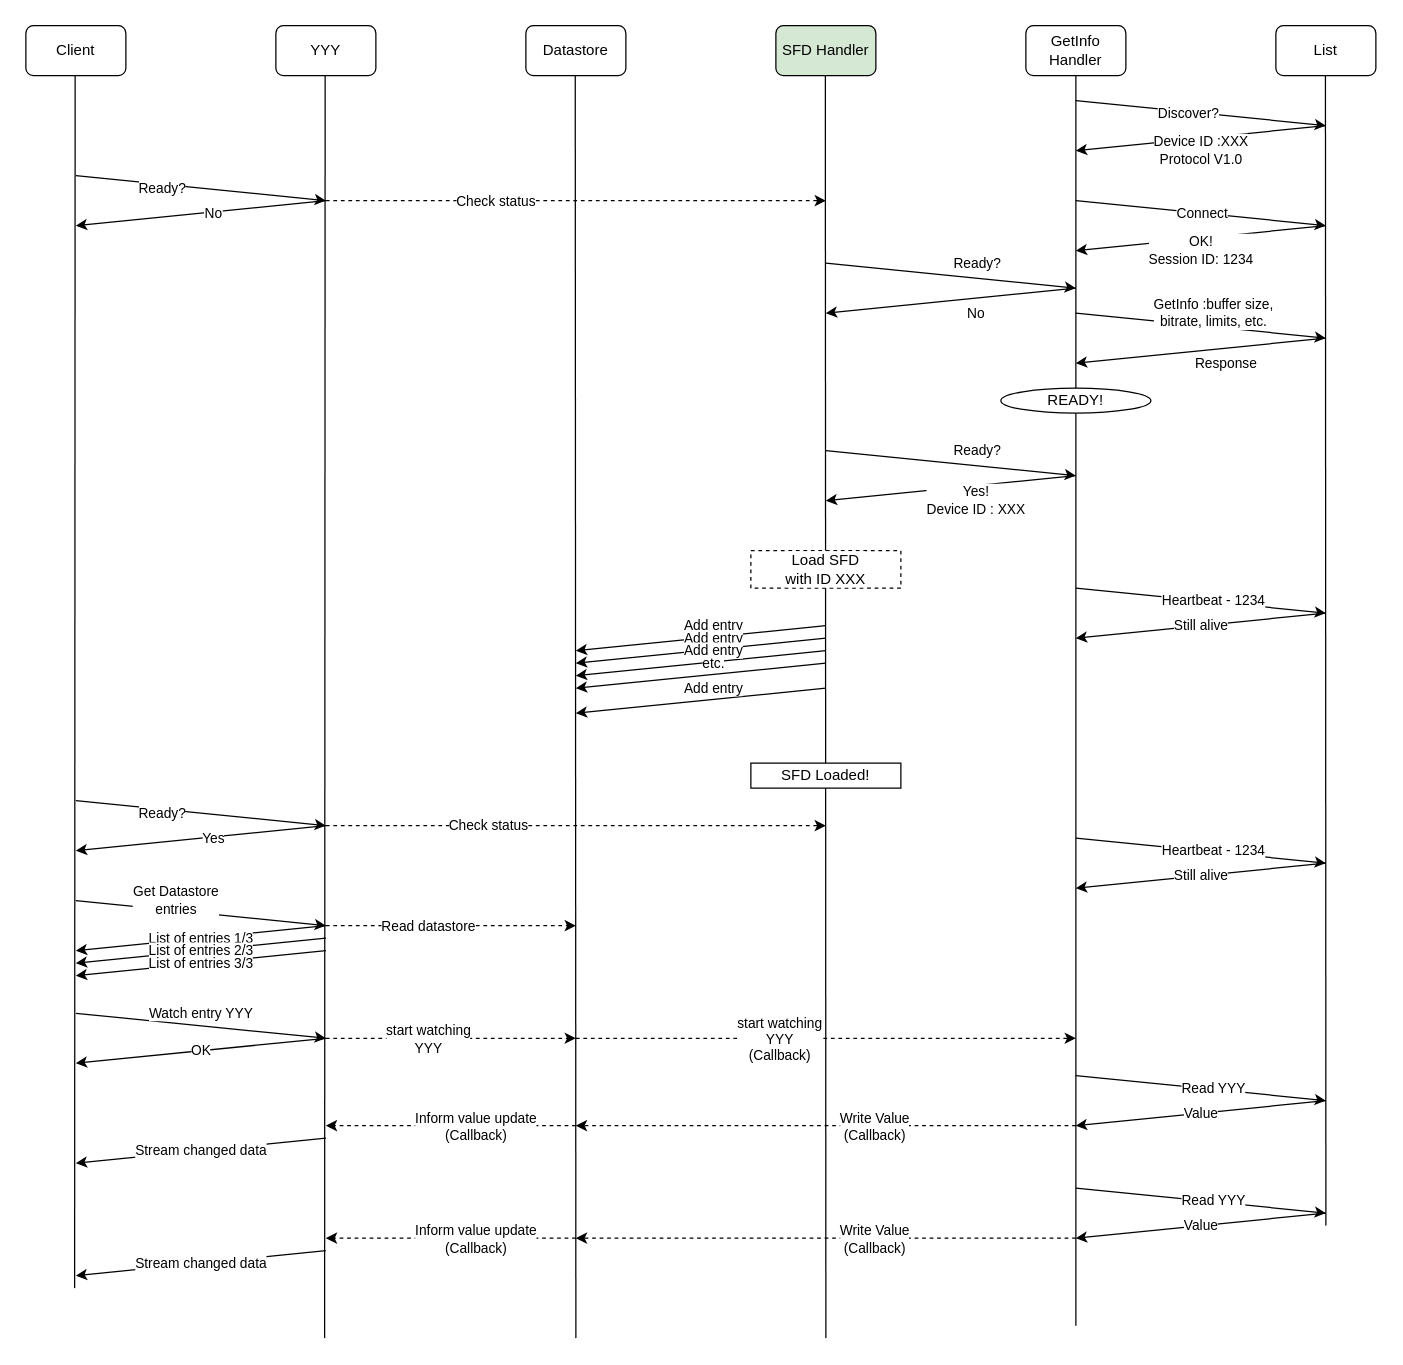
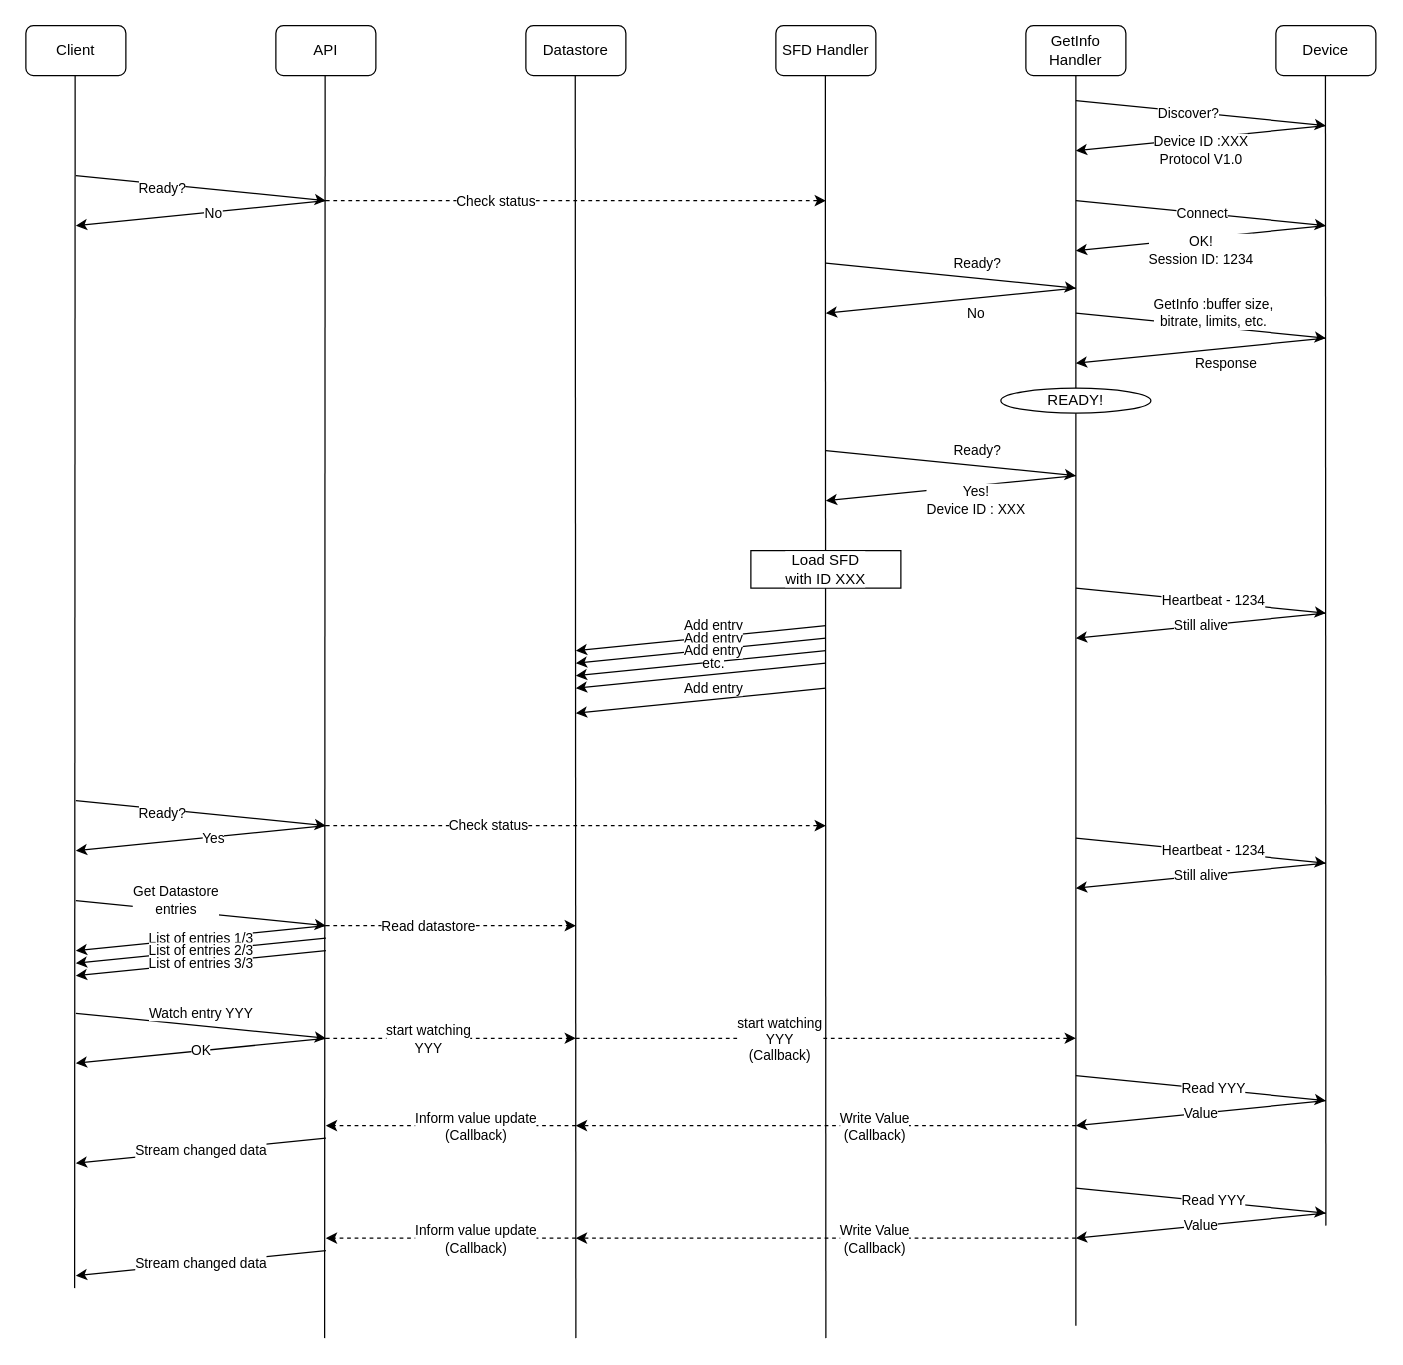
node "YYY": label "YYY" -> "API"
node "SFD Handler": fillcolor #d5e8d4 -> #ffffff
node "List": label "List" -> "Device"
node "Load SFD with ID XXX": style dashed -> solid
node "SFD Loaded!": removed
